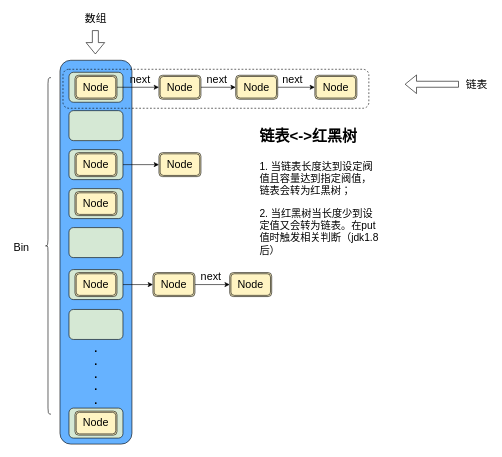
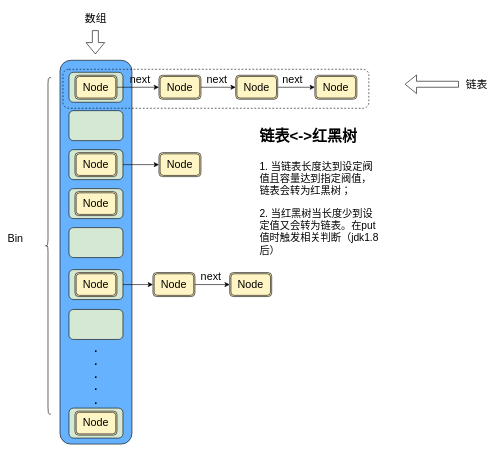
node "Bin": moved (24, 255) -> (18, 246)
